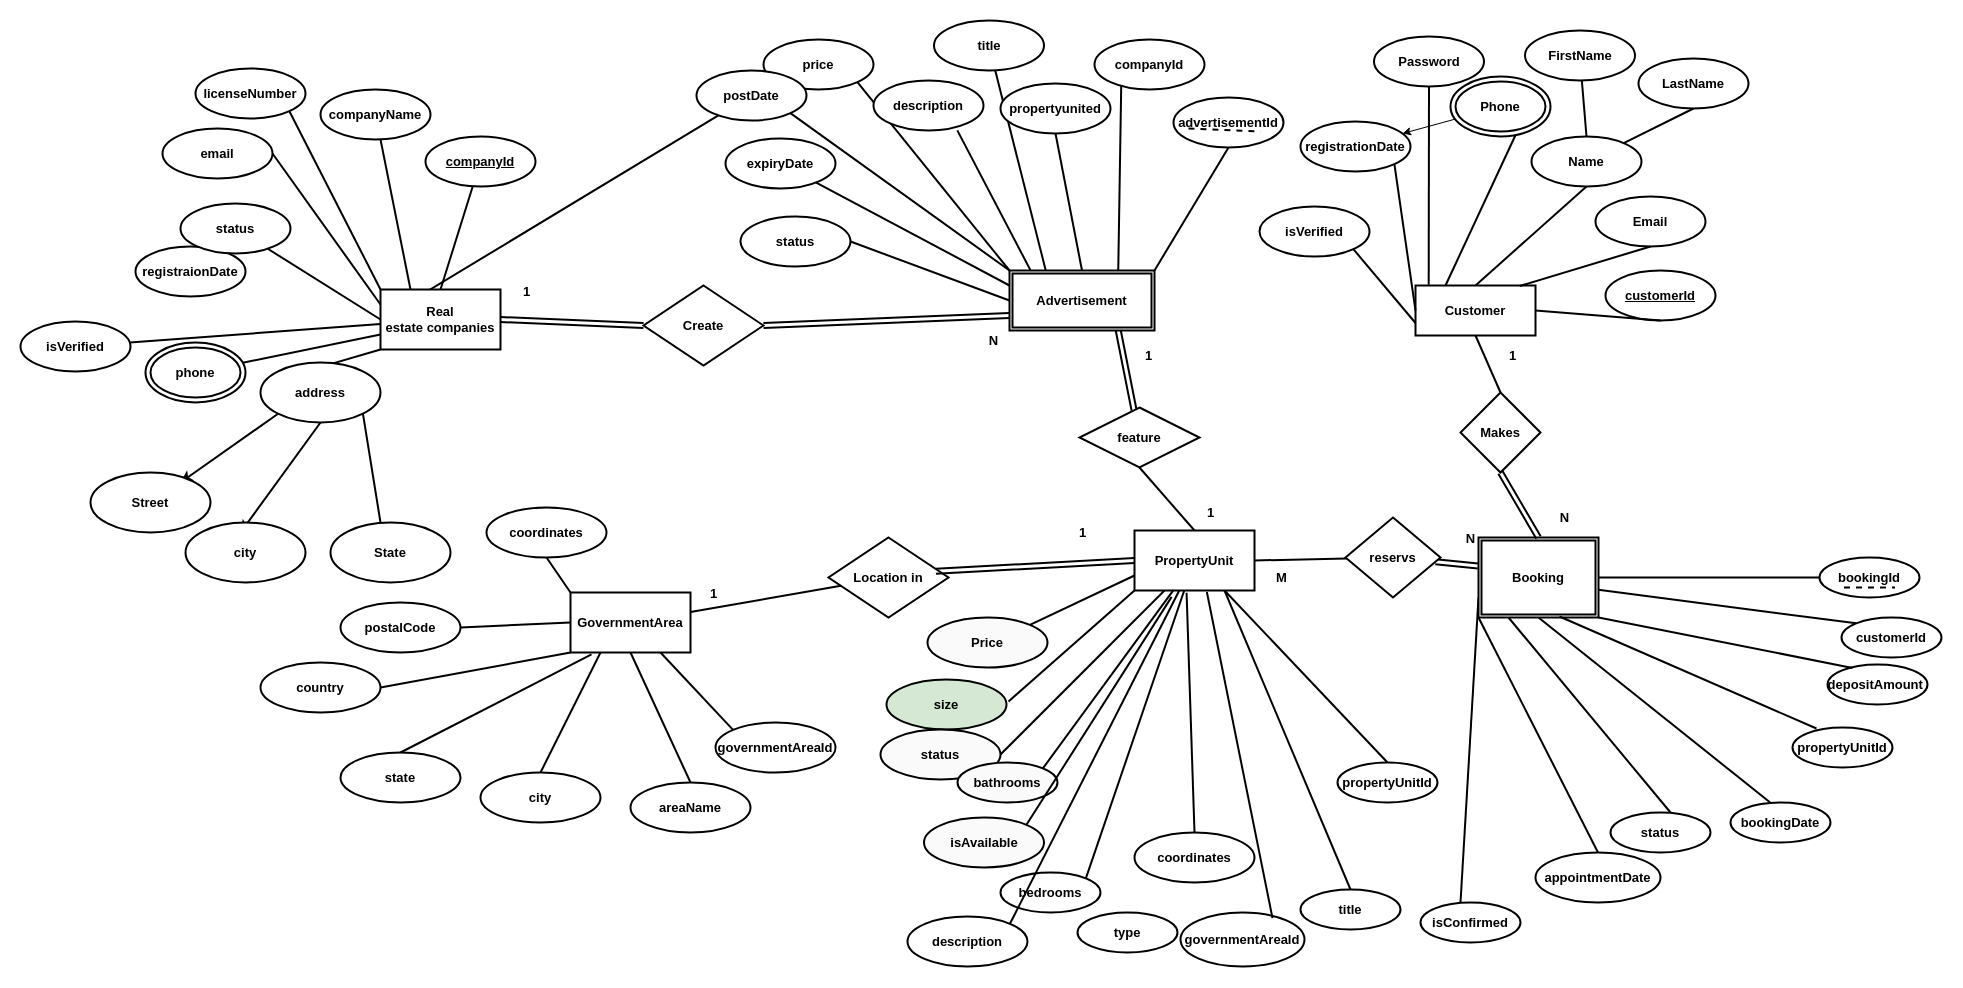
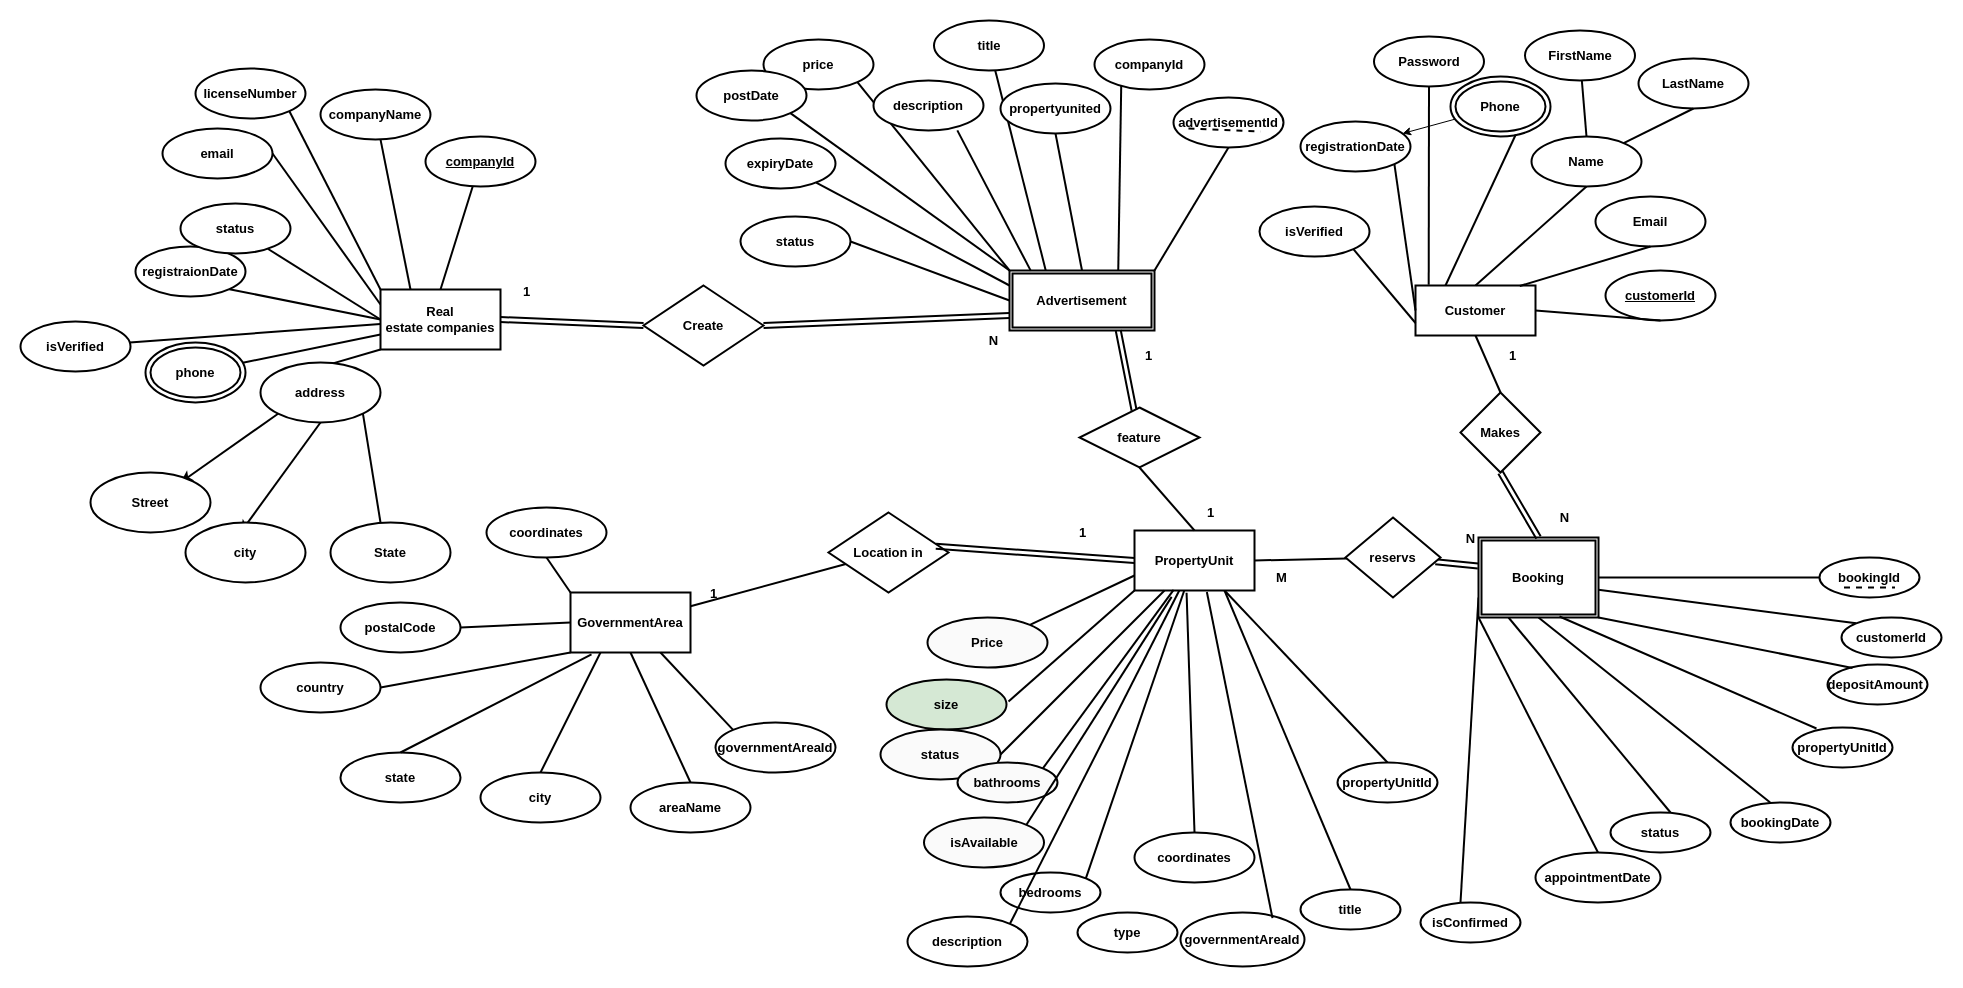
edge "postDate" -- "Realestate companies": now "registraionDate" -- "Realestate companies"
node "Location in": moved (889, 578) -> (889, 553)
